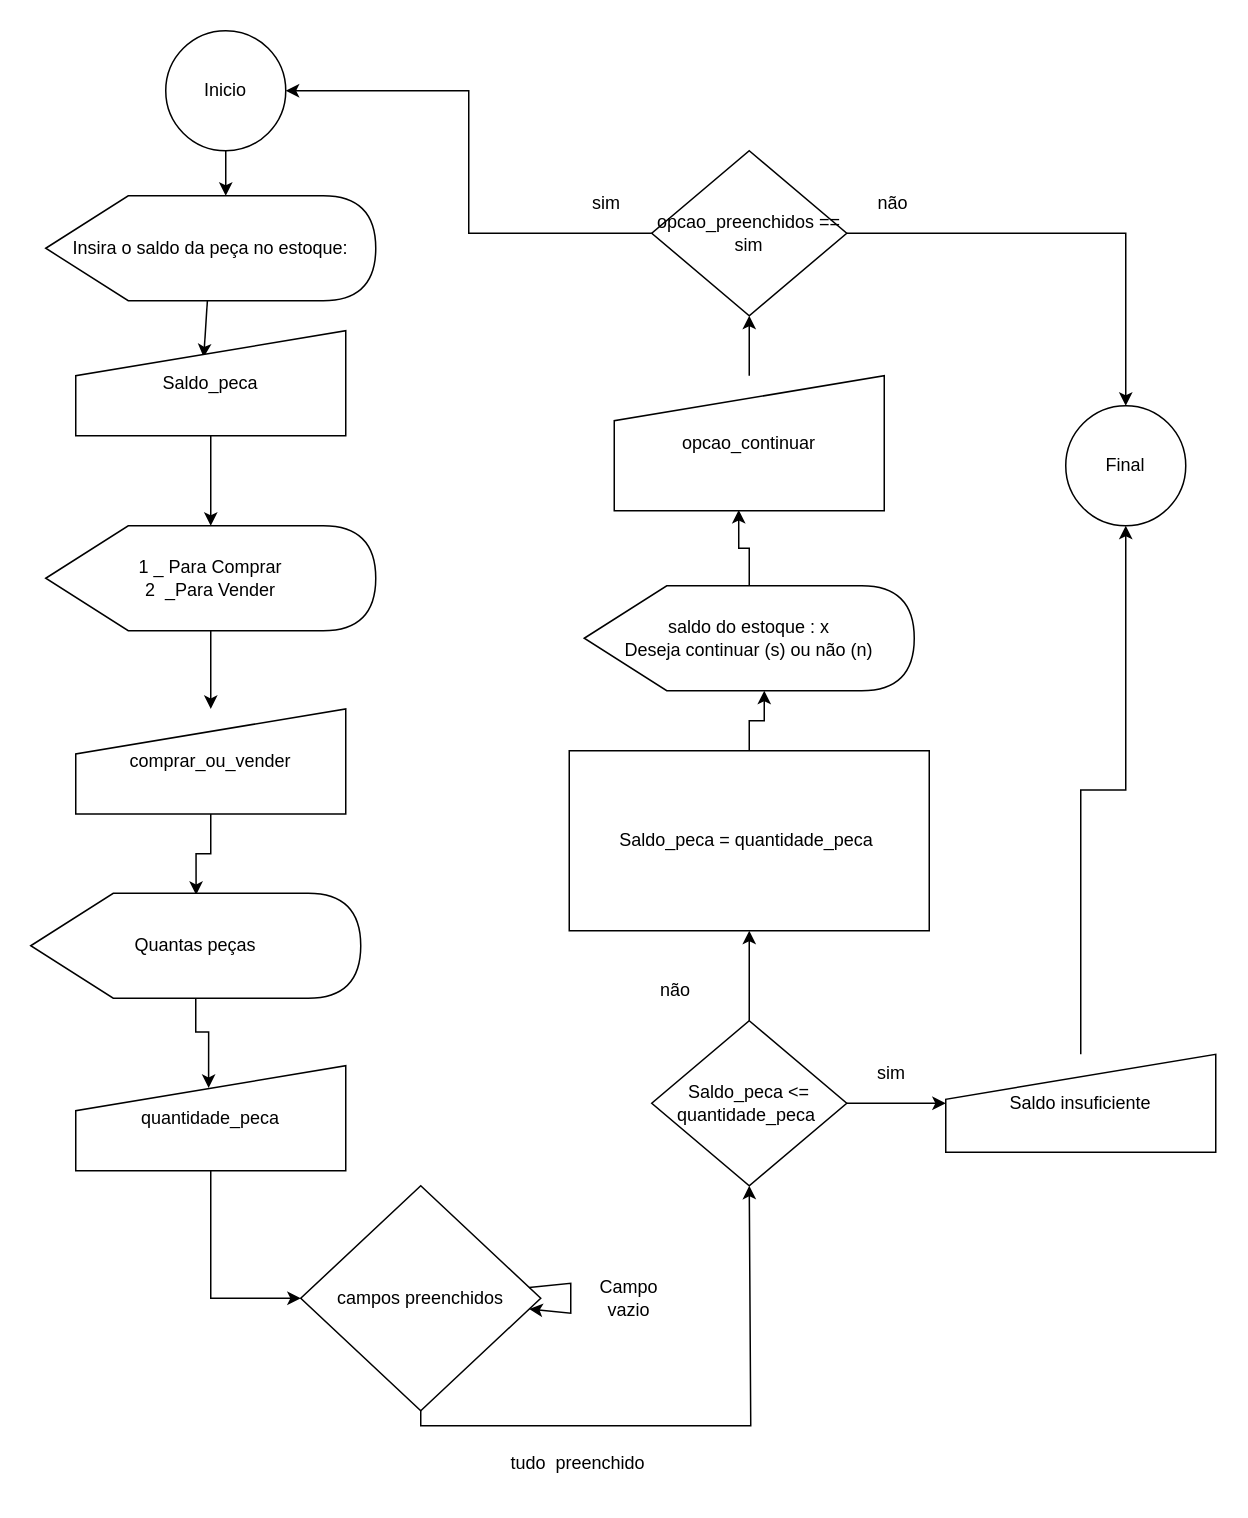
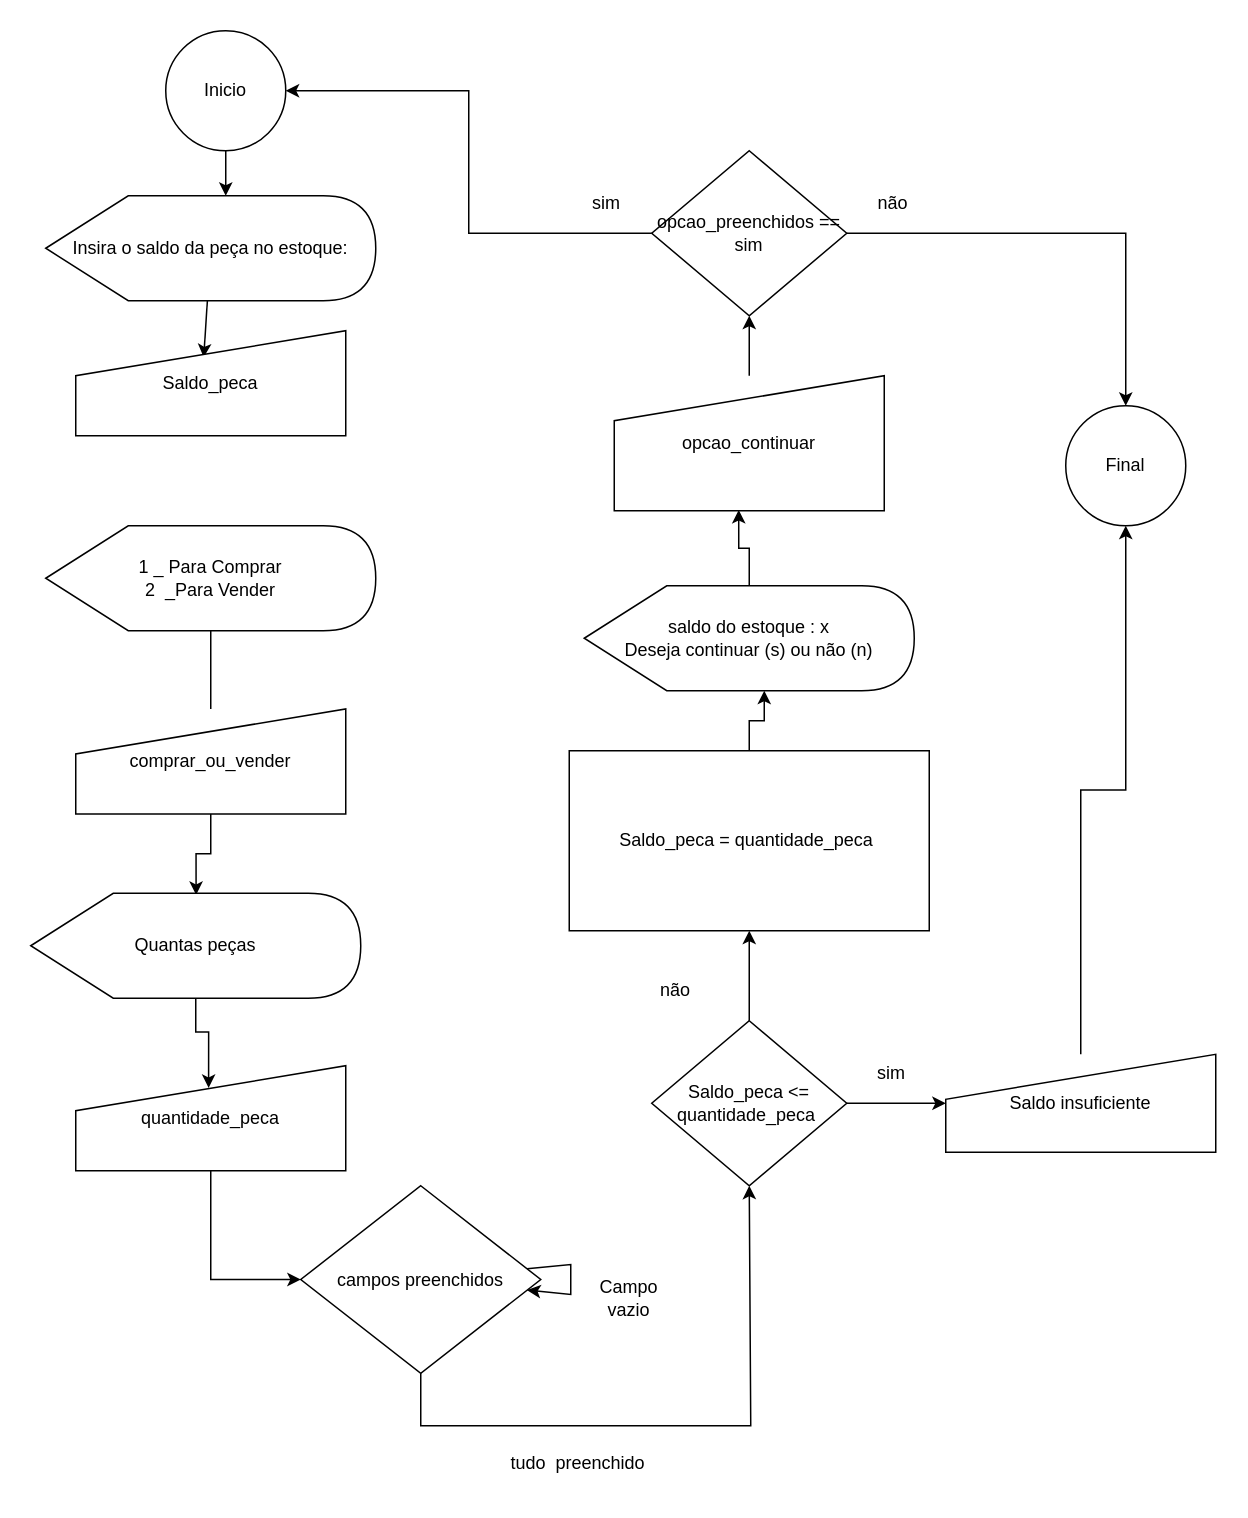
edge "Saldo_peca" -> "1 _ Para Comprar 2 _Para Vender": removed
edge "1 _ Para Comprar 2 _Para Vender" -> "comprar_ou_vender": arrowhead classic -> none
node "campos preenchidos": size 240x225 -> 240x188
